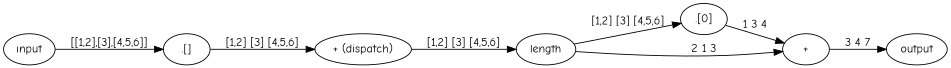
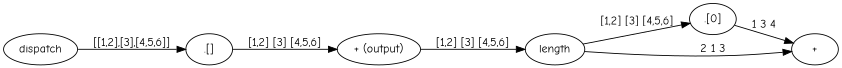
node "input": label "input" -> "dispatch"
node "+ (dispatch)": label "+ (dispatch)" -> "+ (output)"
node "output": removed
